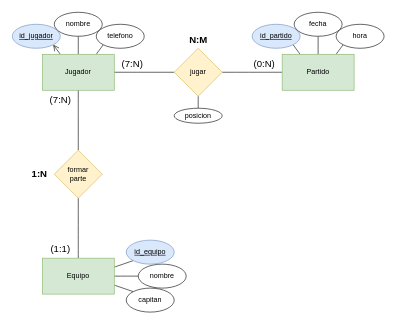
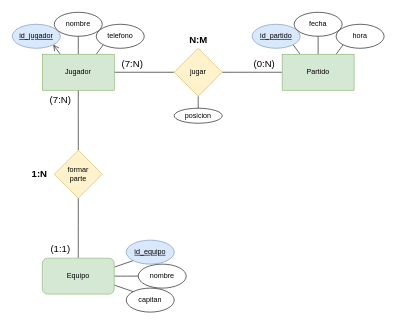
node "Equipo": shape rectangle -> rounded rectangle
